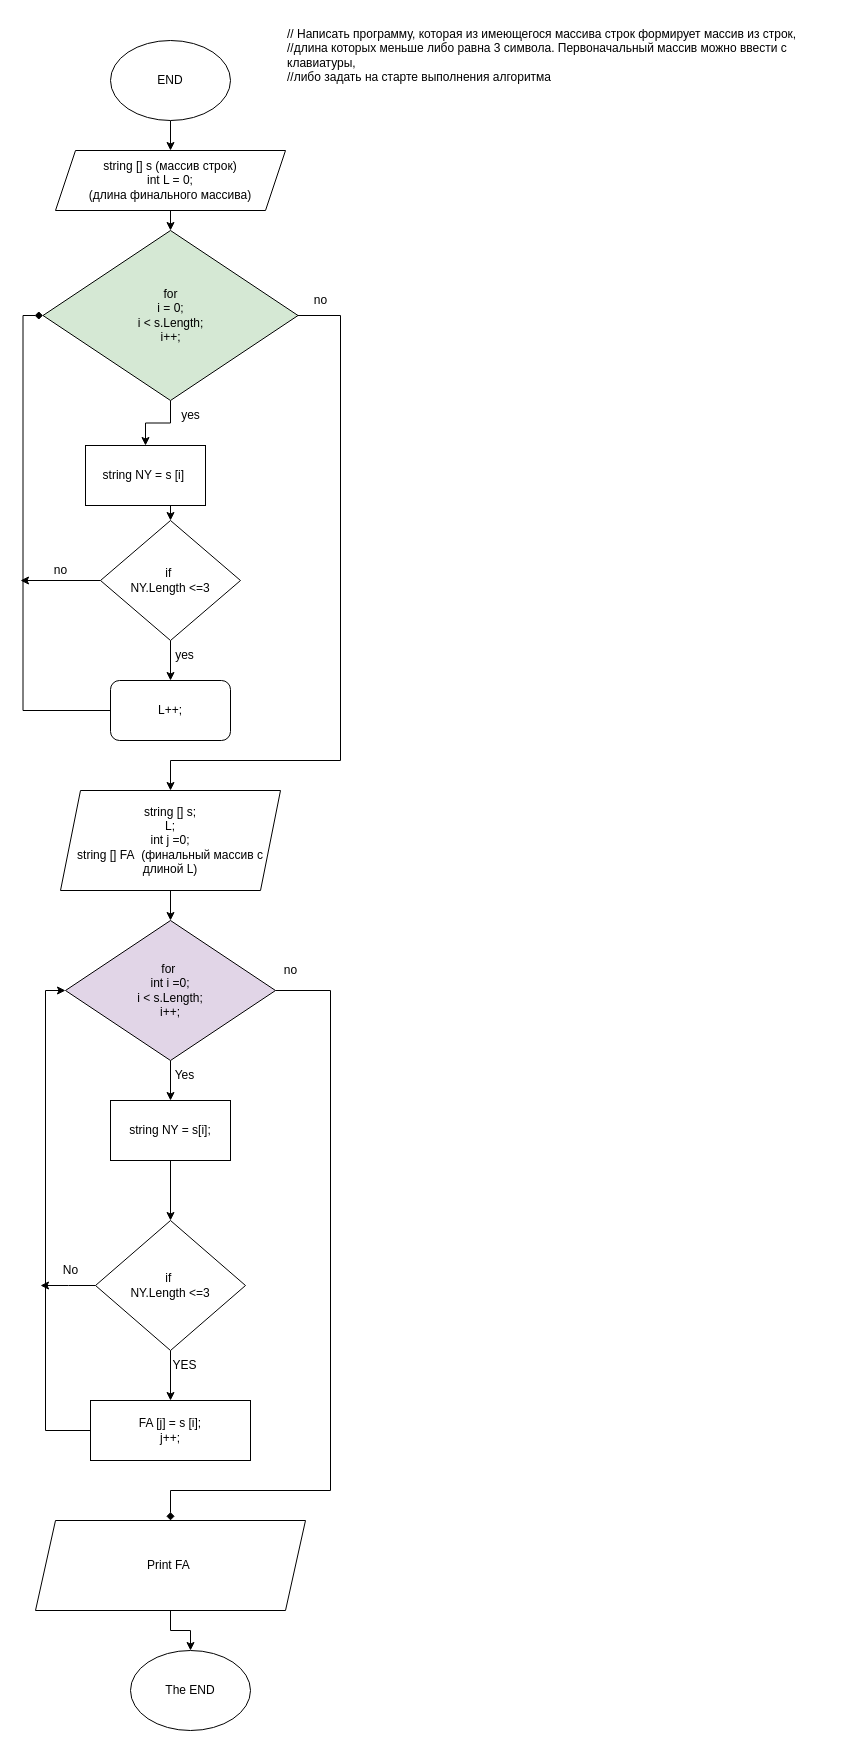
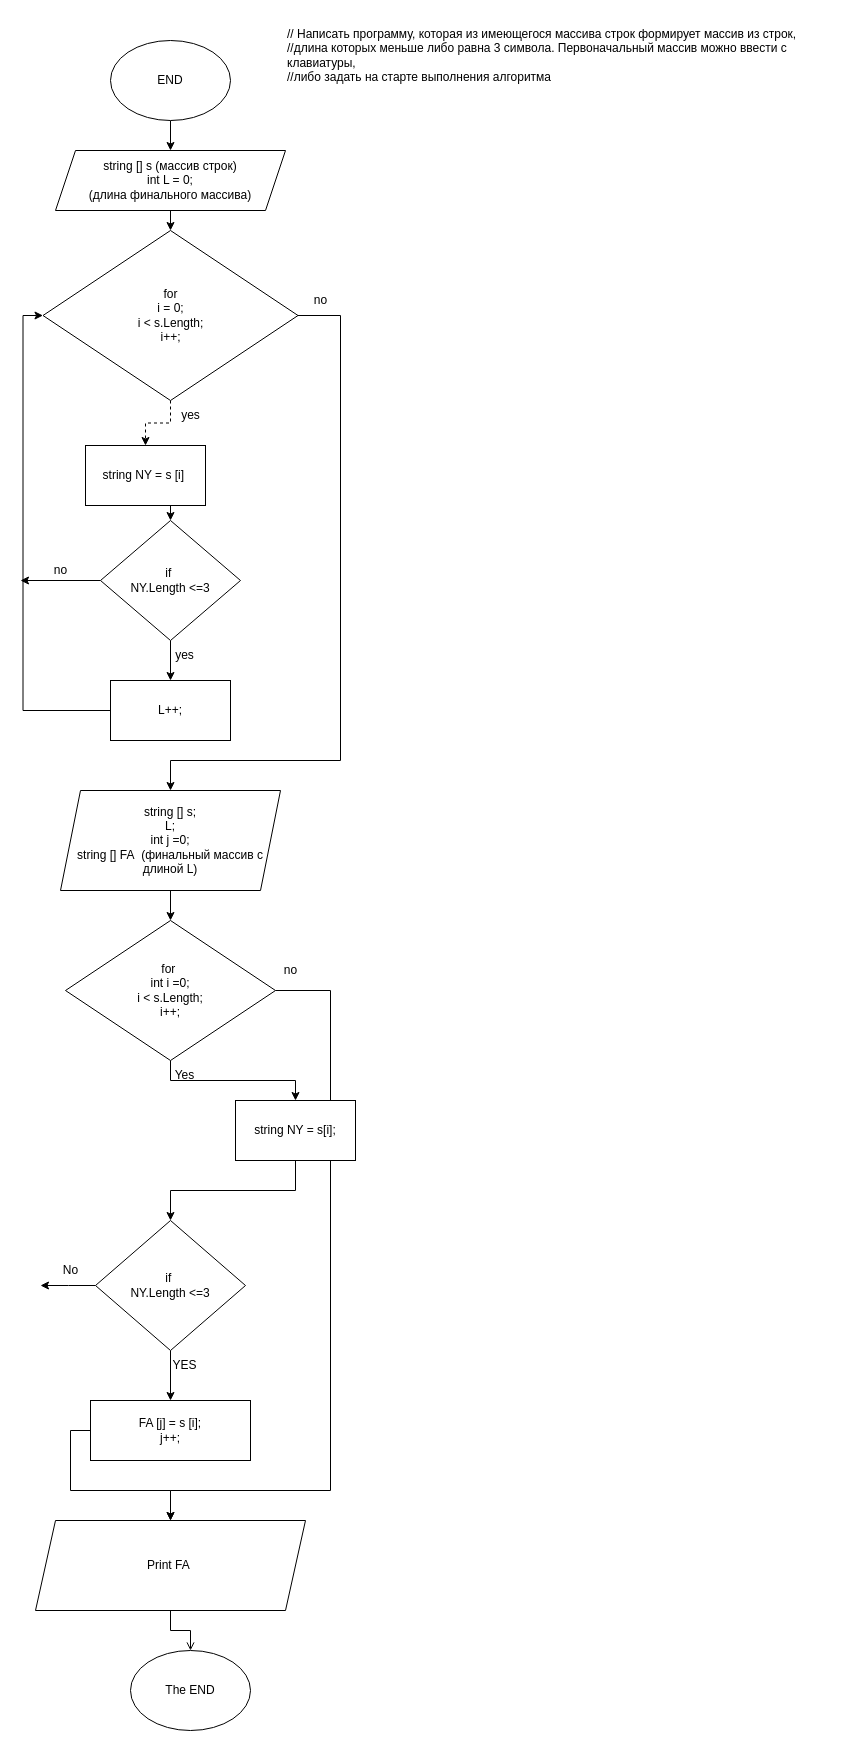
edge "L++;" -> "for i = 0; i < s.Length; i++;": arrowhead diamond -> classic
node "for i = 0; i < s.Length; i++;": fillcolor #d5e8d4 -> #ffffff
edge "for i = 0; i < s.Length; i++;" -> "string NY = s [i]": style solid -> dashed
node "L++;": shape rounded rectangle -> rectangle
node "for int i =0; i < s.Length; i++;": fillcolor #e1d5e7 -> #ffffff
edge "for int i =0; i < s.Length; i++;" -> "Print FA": arrowhead diamond -> classic
node "string NY = s[i];": moved (171, 1131) -> (296, 1131)
edge "FA [j] = s [i]; j++;" -> "for int i =0; i < s.Length; i++;": now "FA [j] = s [i]; j++;" -> "Print FA"
edge "Print FA" -> "The END": arrowhead classic -> open
